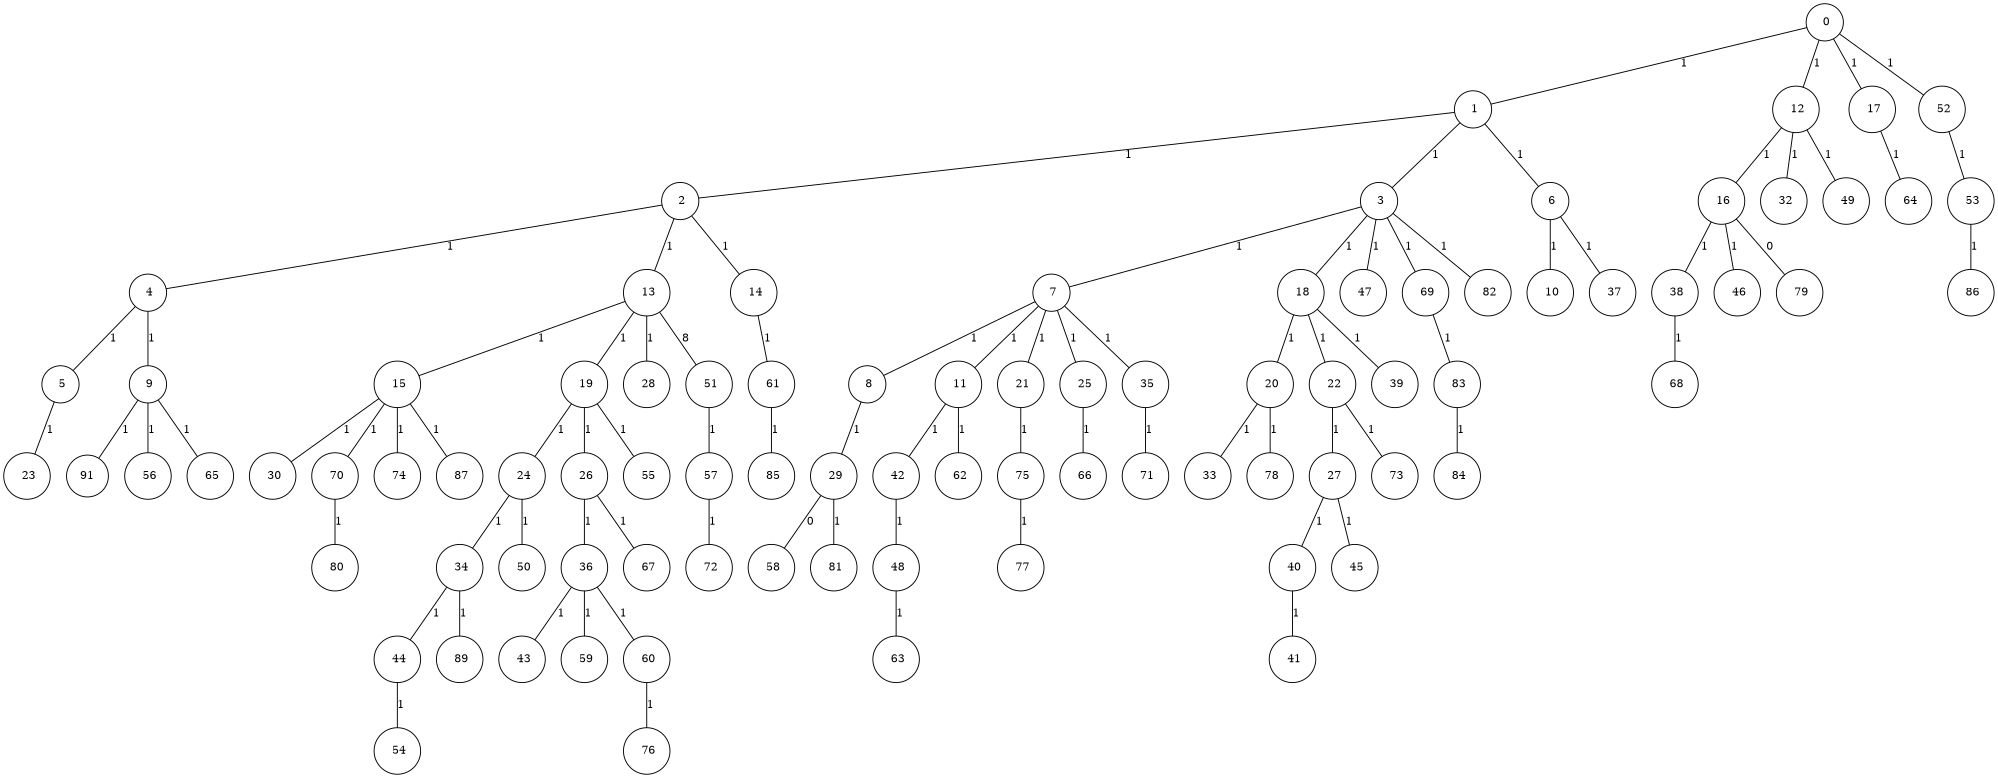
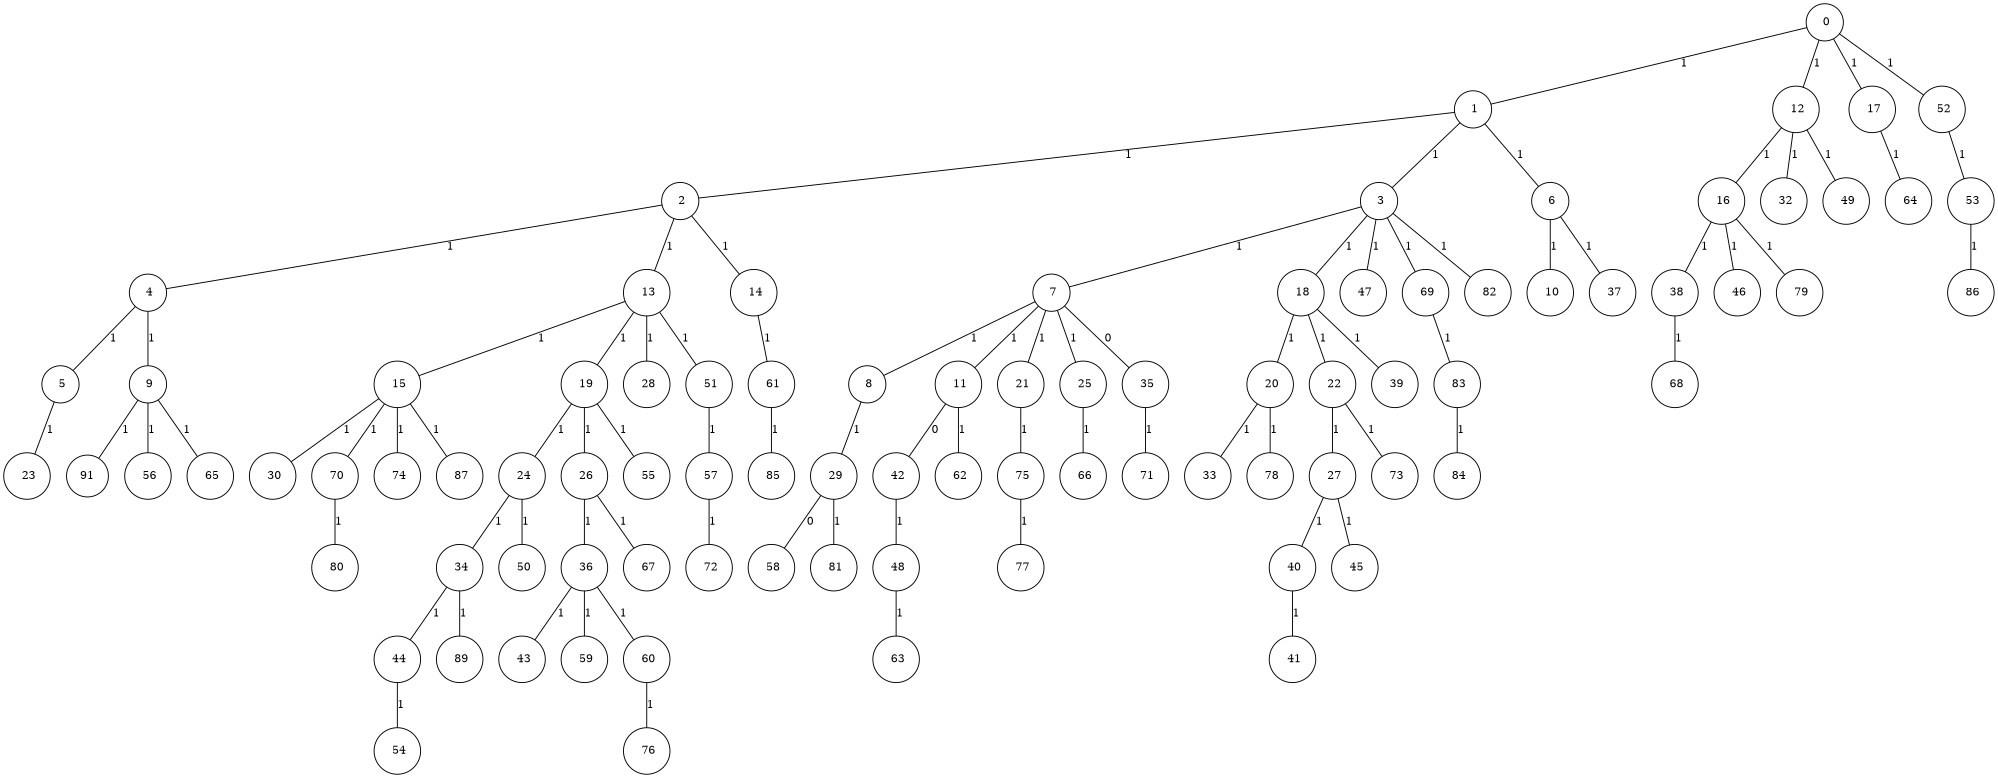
edge "16" -- "79": label "0" -> "1"
edge "13" -- "51": label "8" -> "1"
edge "7" -- "35": label "1" -> "0"
edge "11" -- "42": label "1" -> "0"
